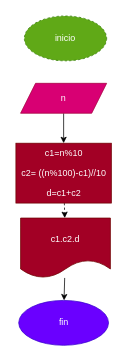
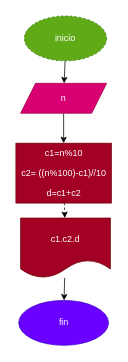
edge "inicio" -> "n": added
